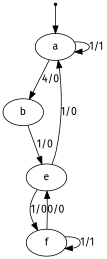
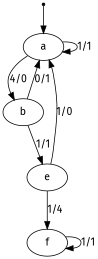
edge "b" -> "a": added, label "0/1"
edge "b" -> "e": label "1/0" -> "1/1"
edge "e" -> "f": label "1/0" -> "1/4"
edge "f" -> "e": removed, label "0/0"
